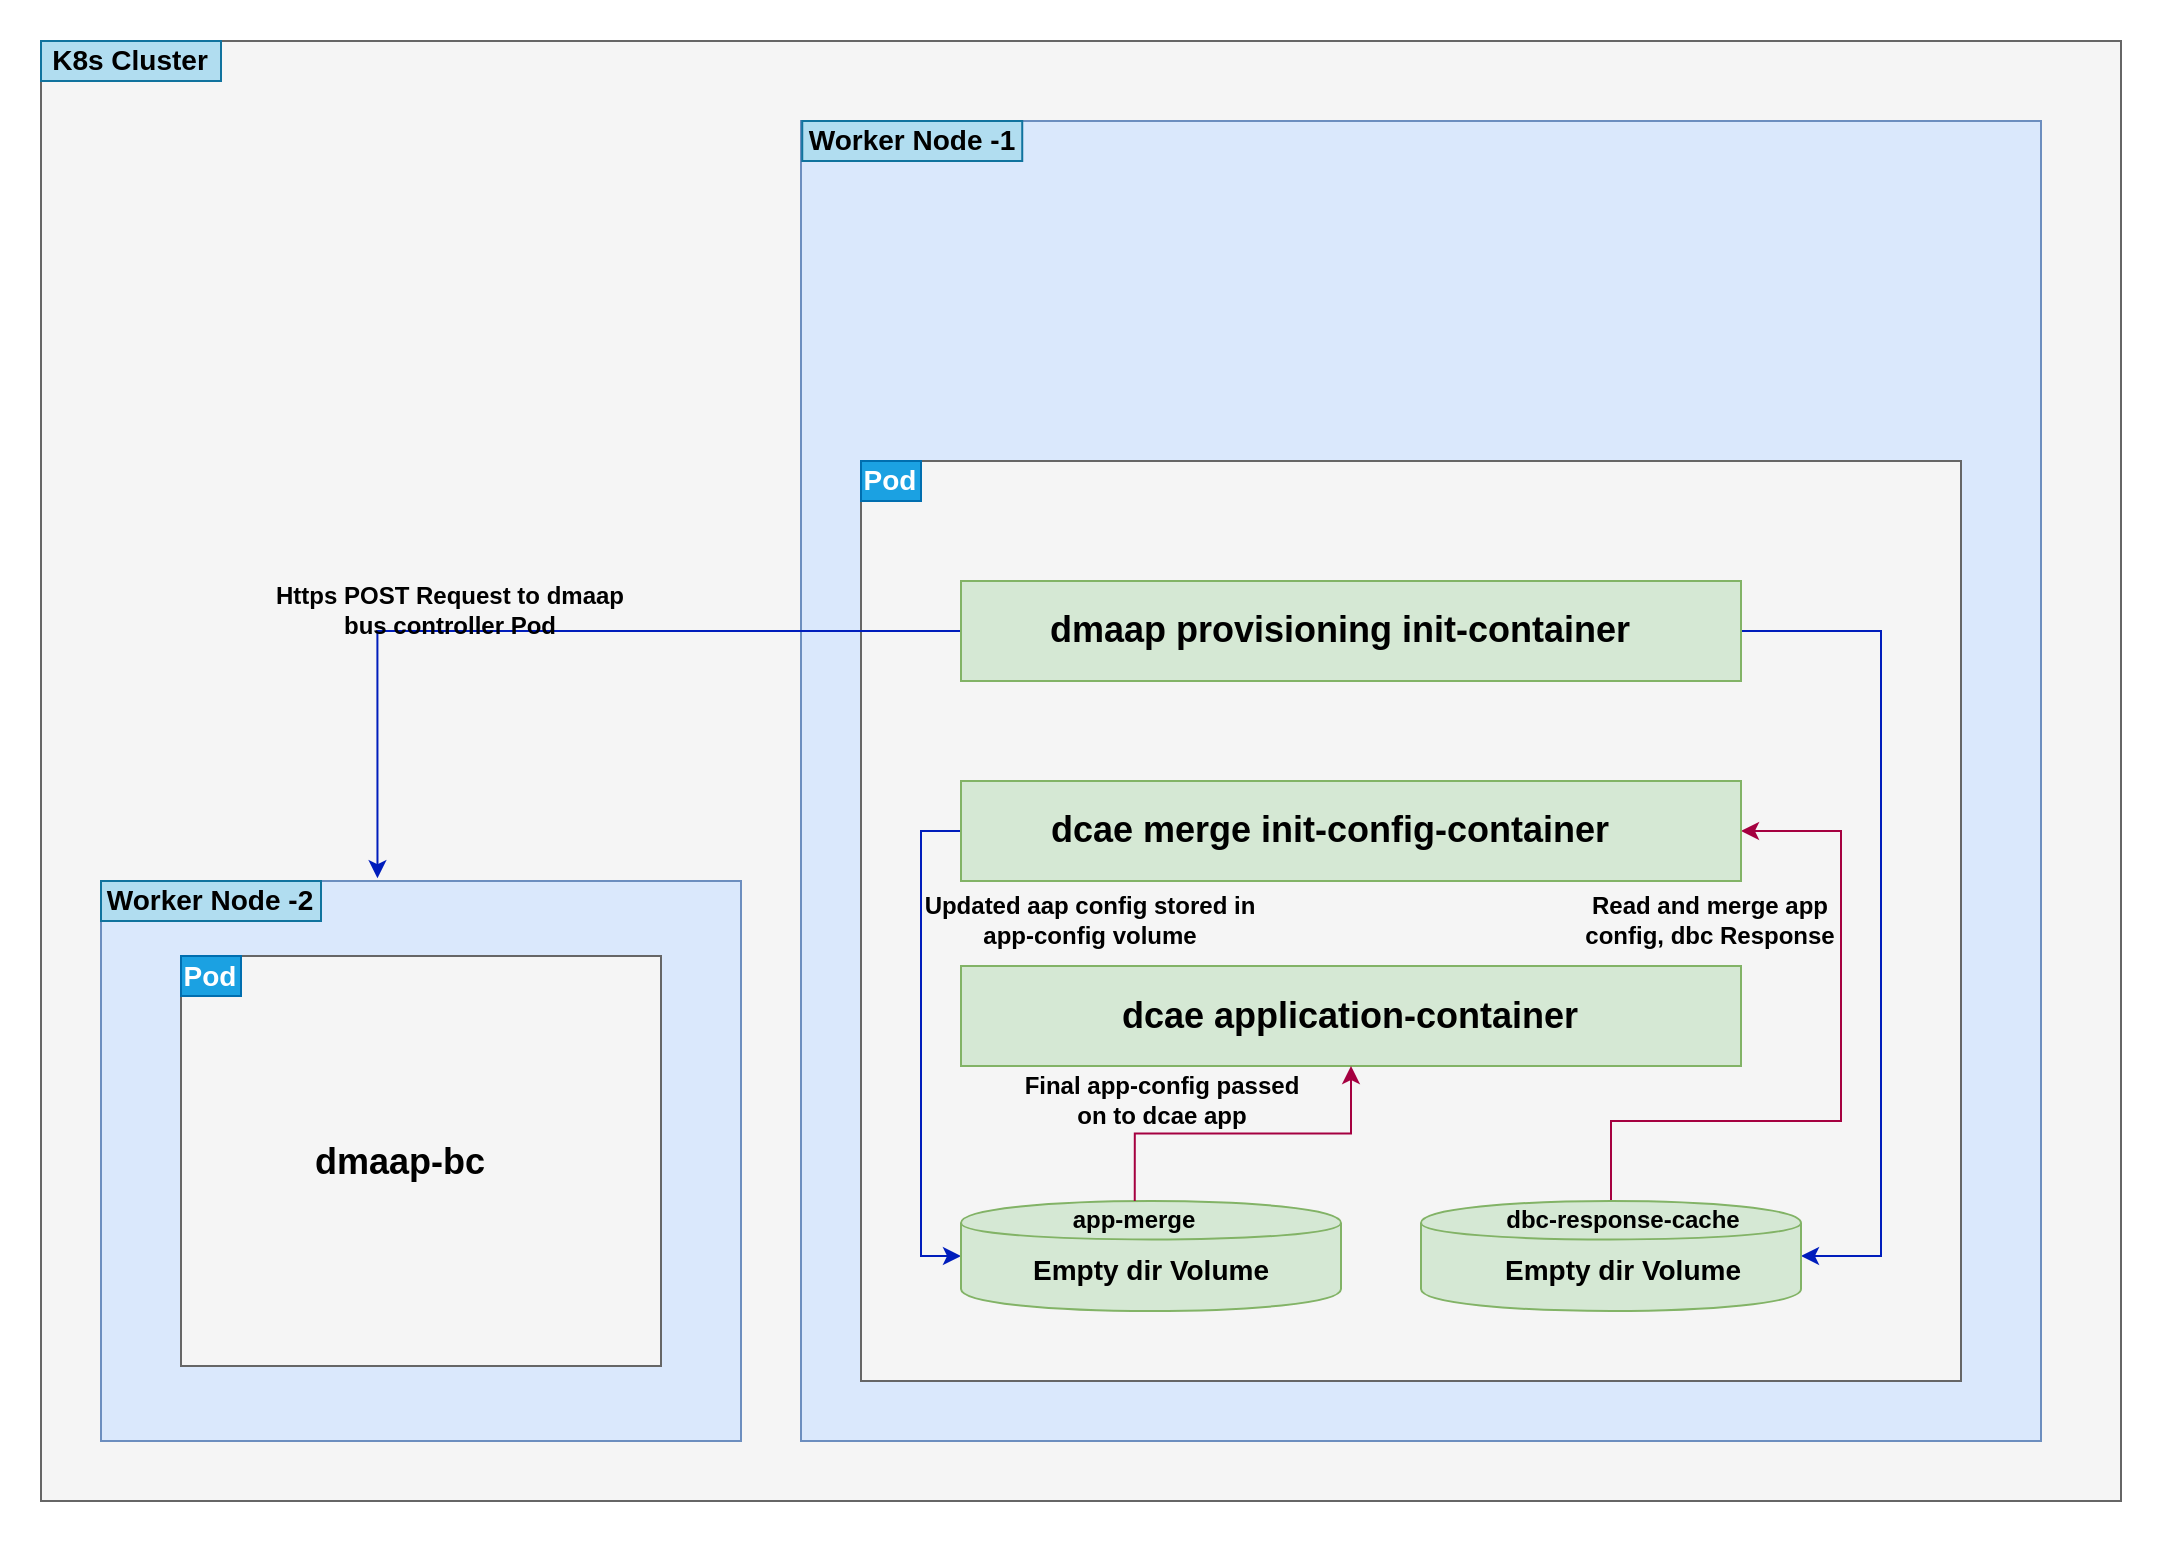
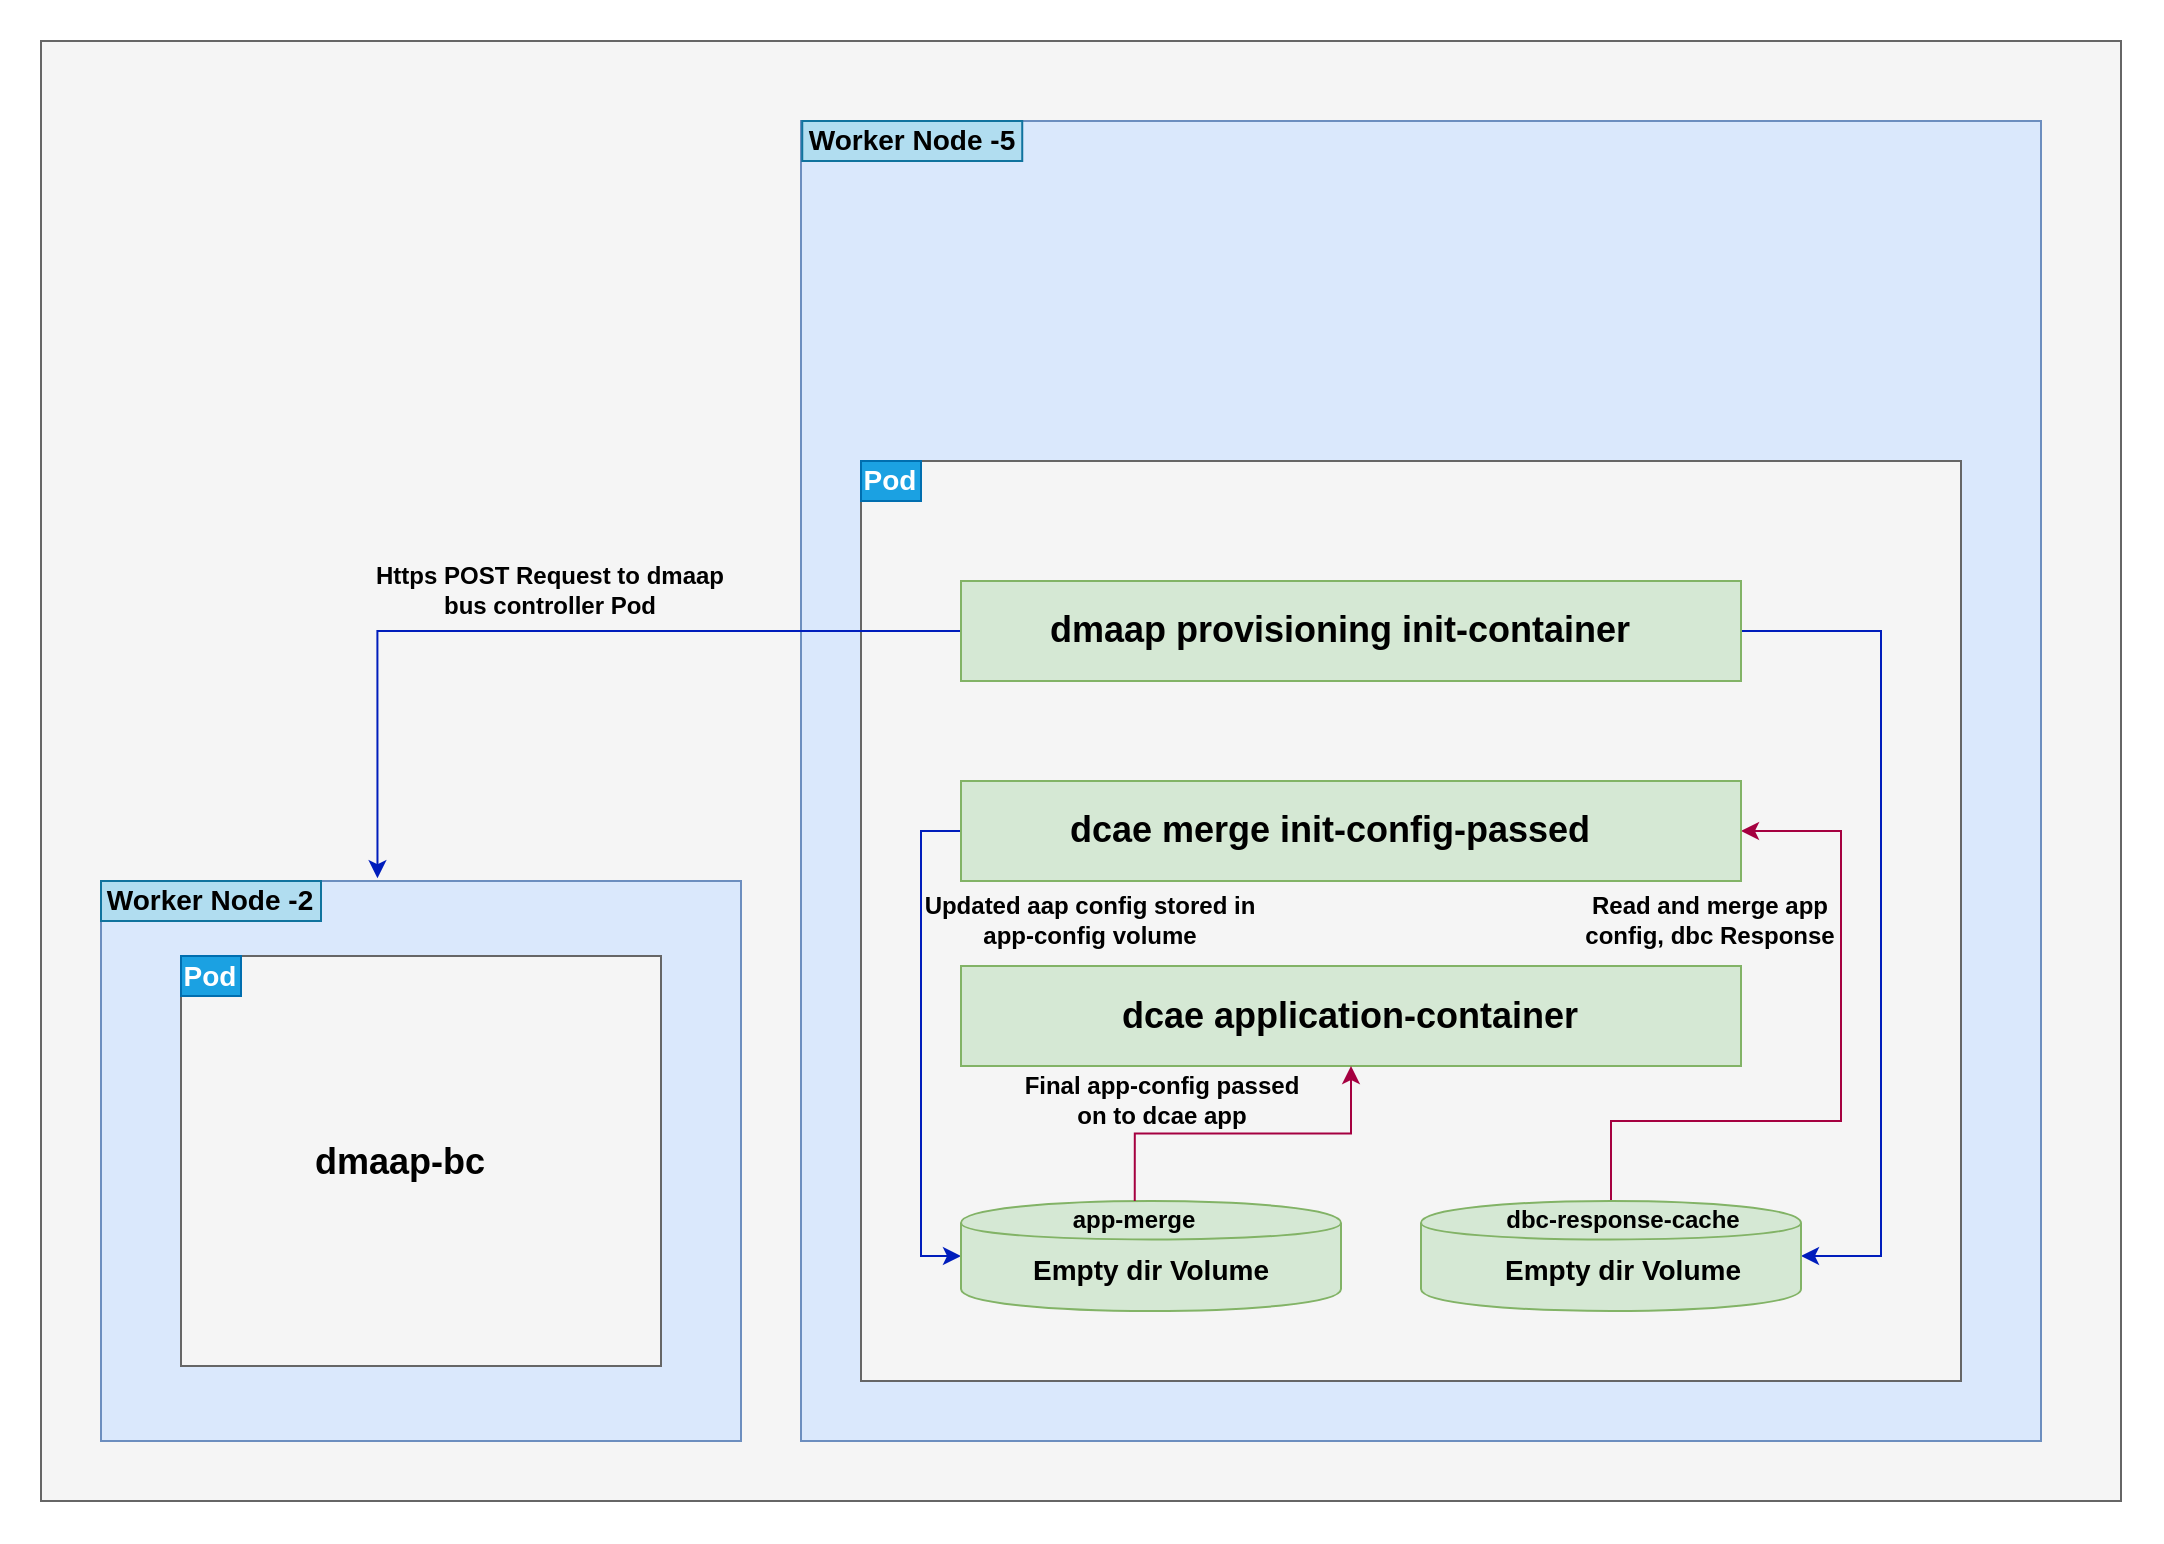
node "K8s Cluster": removed
node "Worker Node -1": label "Worker Node -1" -> "Worker Node -5"
node "Https POST Request to dmaap bus controller Pod": moved (451, 611) -> (551, 591)
node "dcae merge init-config-container": label "dcae merge init-config-container" -> "dcae merge init-config-passed"
